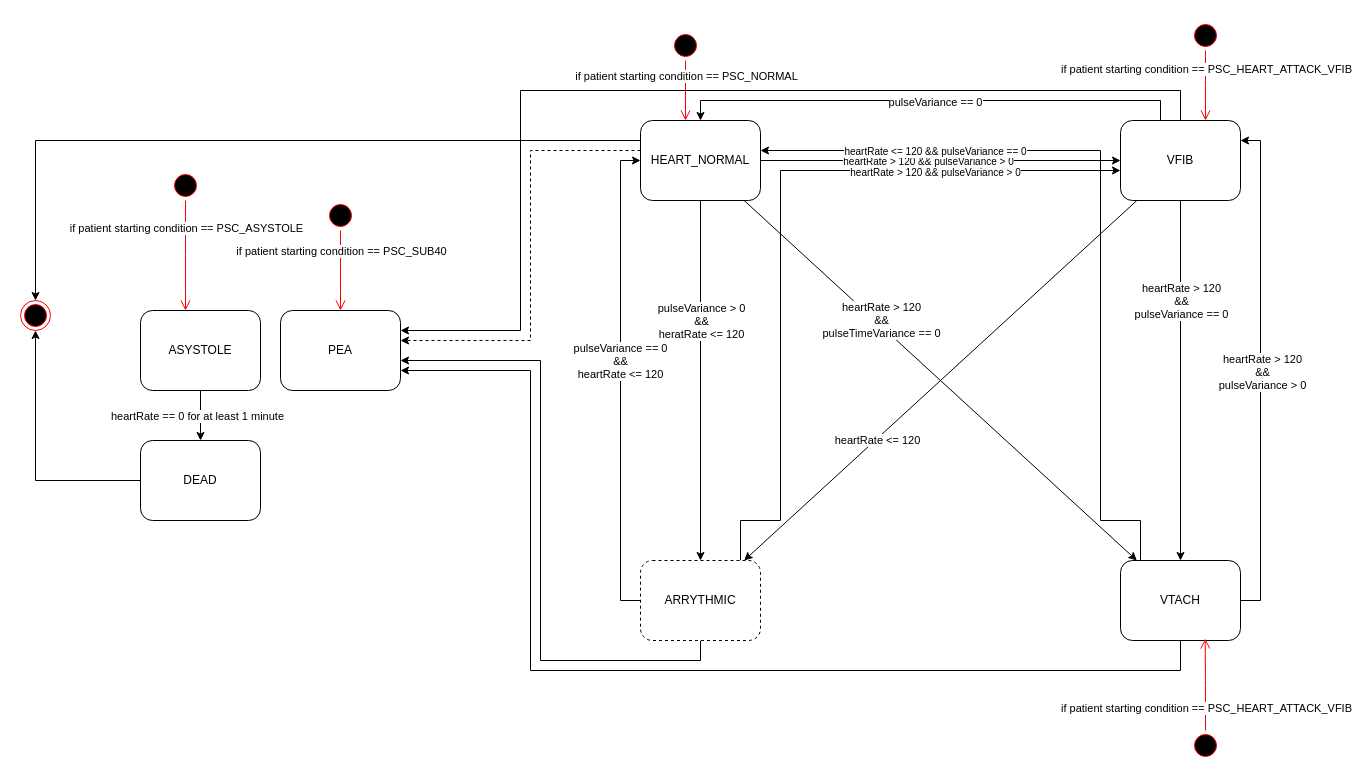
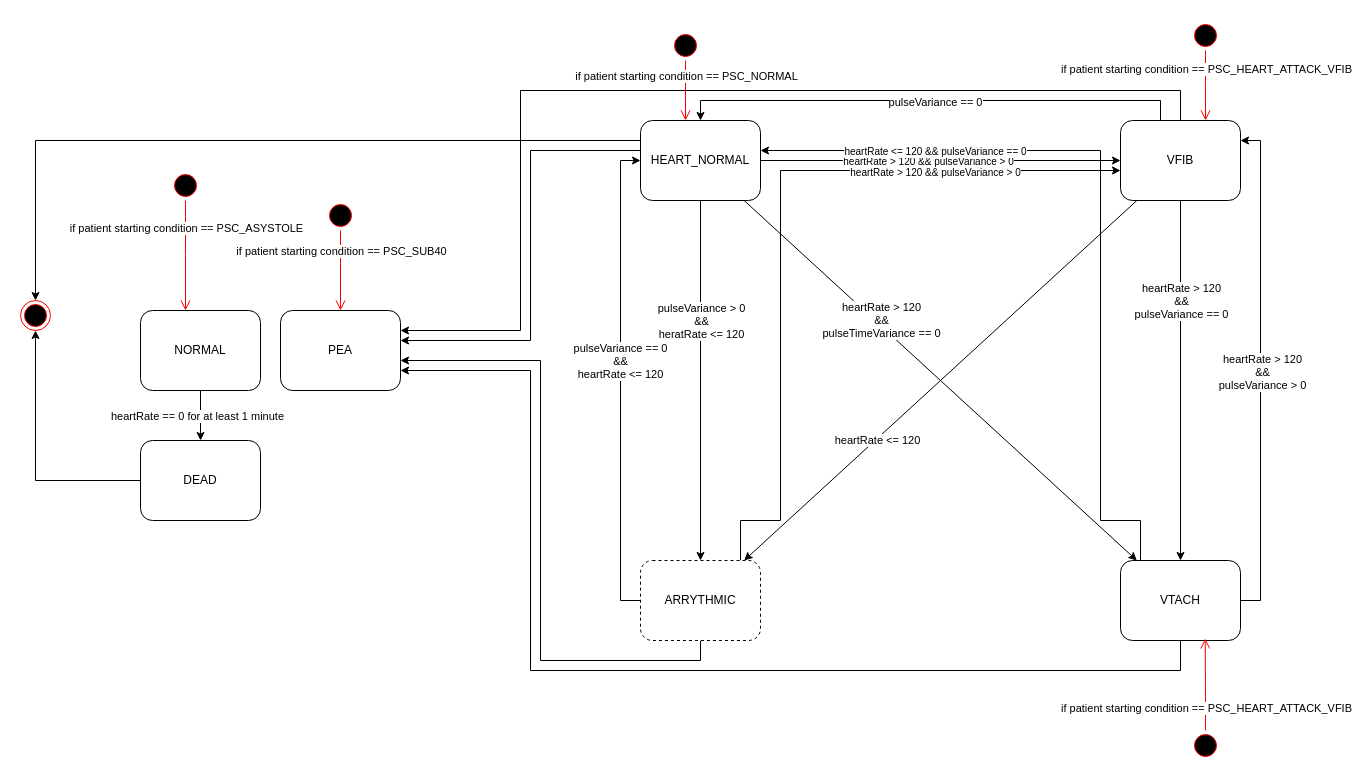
edge "HEART_NORMAL" -> "PEA": style dashed -> solid
node "ASYSTOLE": label "ASYSTOLE" -> "NORMAL"
